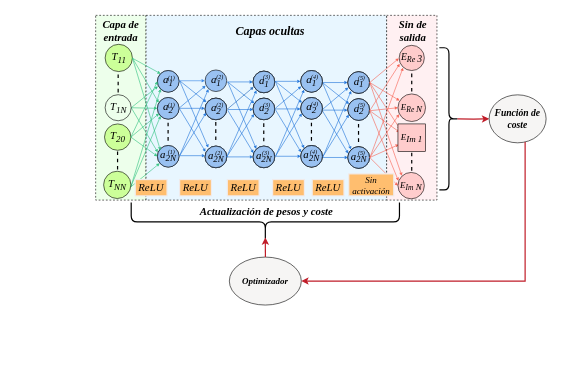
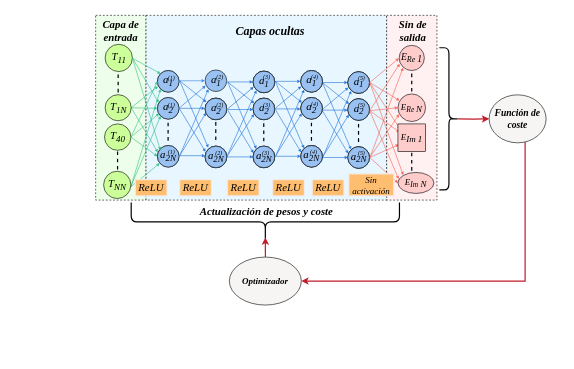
node "ERe 3": label "ERe 3" -> "ERe 1"
node "T1N": fillcolor #edffeb -> #ccff99
node "T20": label "T20" -> "T40"
node "EIm N": size 26x26 -> 36x21
